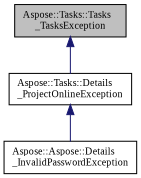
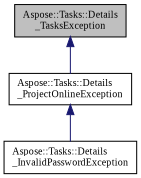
node "Aspose::Tasks::Tasks _TasksException": label "Aspose::Tasks::Tasks _TasksException" -> "Aspose::Tasks::Details _TasksException"
node "Aspose::Aspose::Details _InvalidPasswordException": label "Aspose::Aspose::Details _InvalidPasswordException" -> "Aspose::Tasks::Details _InvalidPasswordException"
